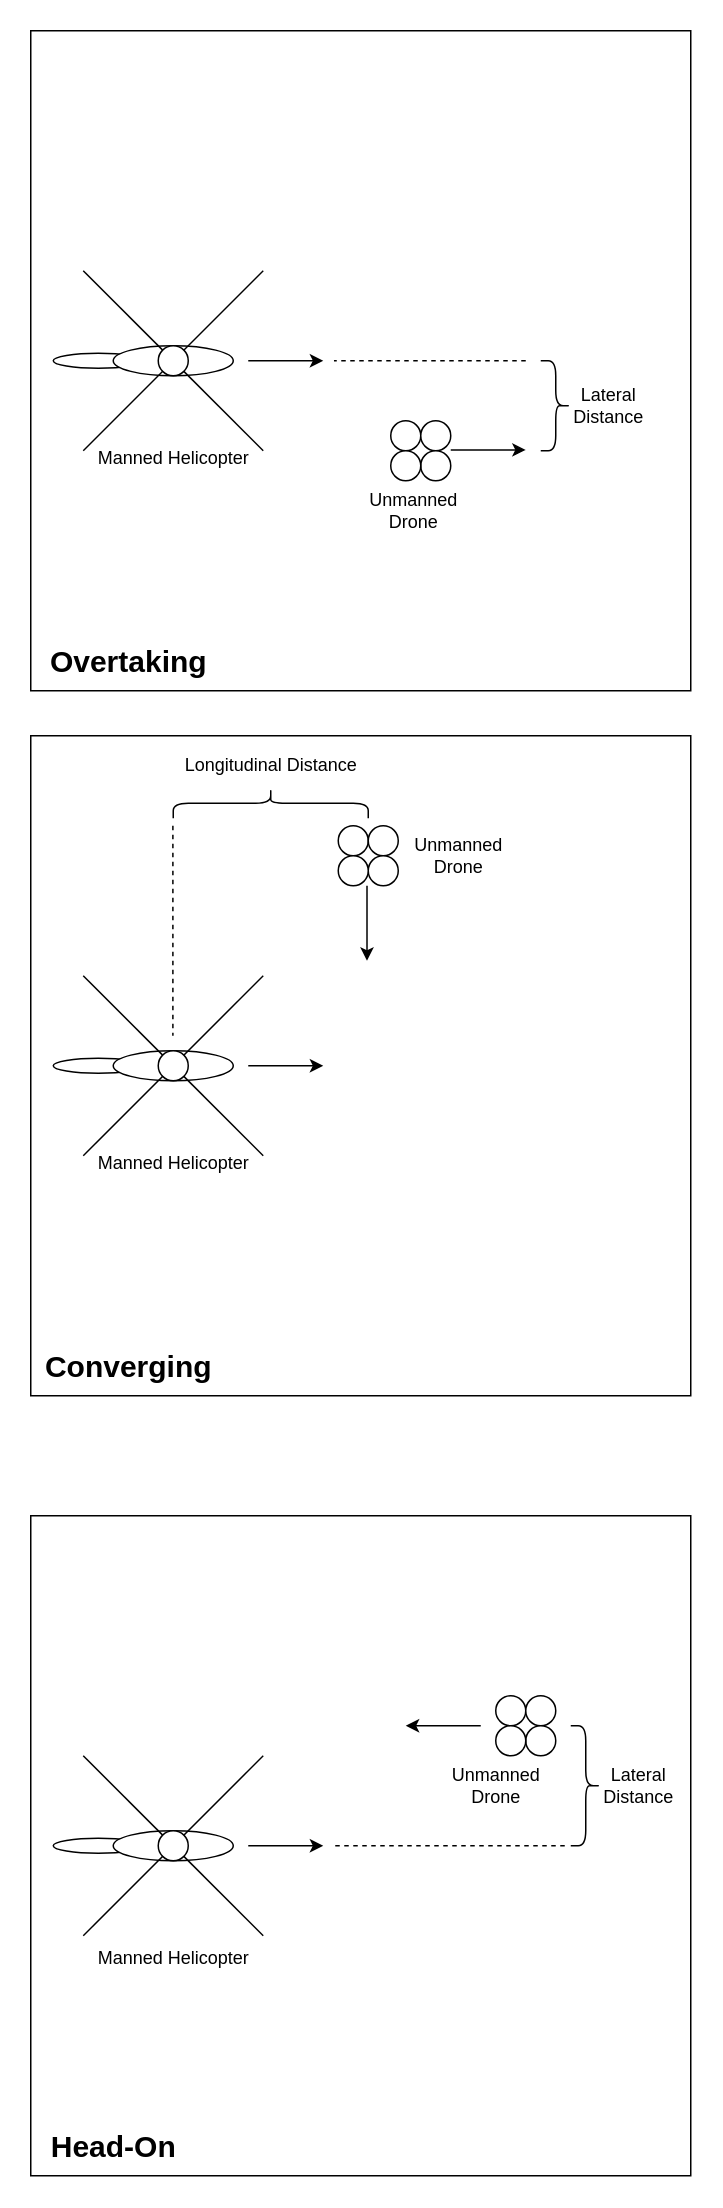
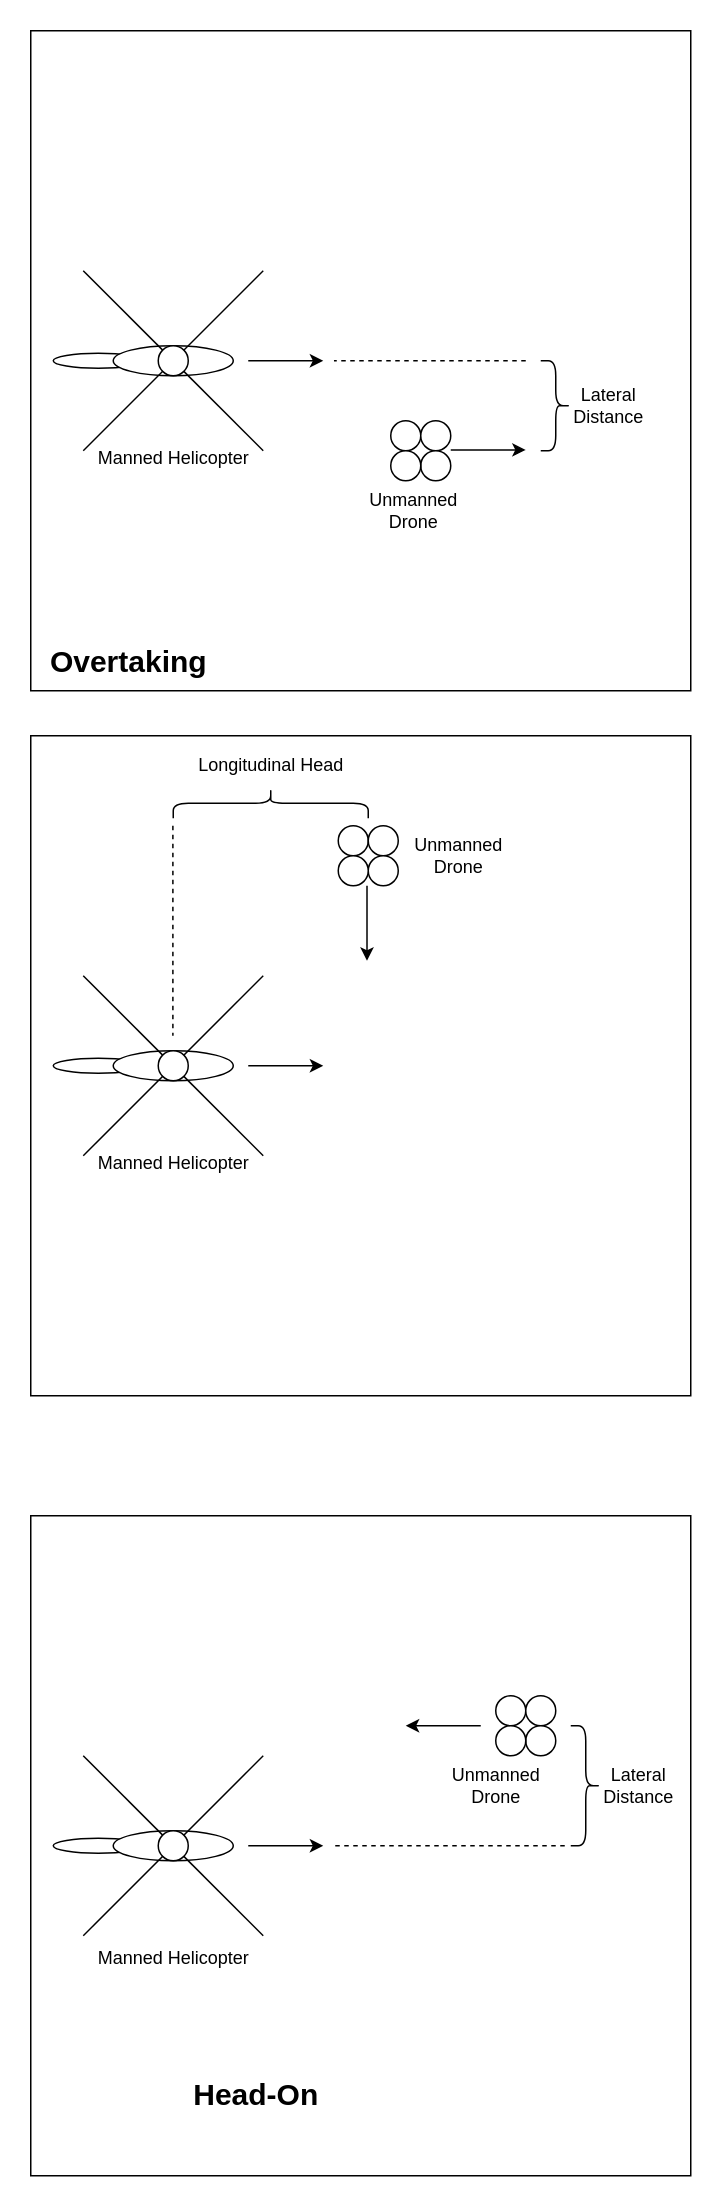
node "Longitudinal Distance": label "Longitudinal Distance" -> "Longitudinal Head"
node "Converging": removed
node "Head-On": moved (113, 2146) -> (256, 2093)
